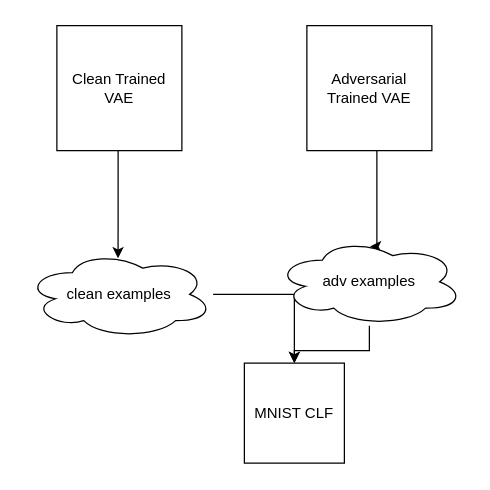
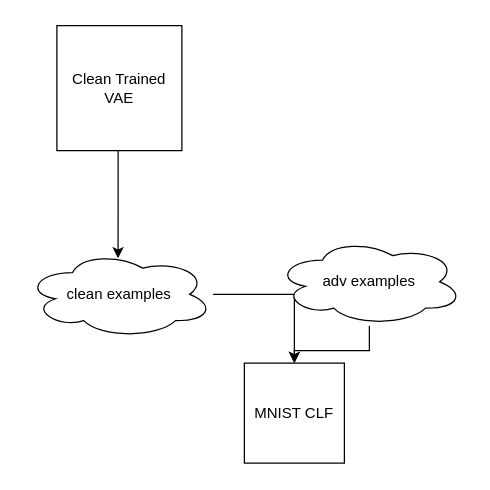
node "Adversarial Trained VAE": removed
edge "Adversarial Trained VAE" -> "adv examples": removed
